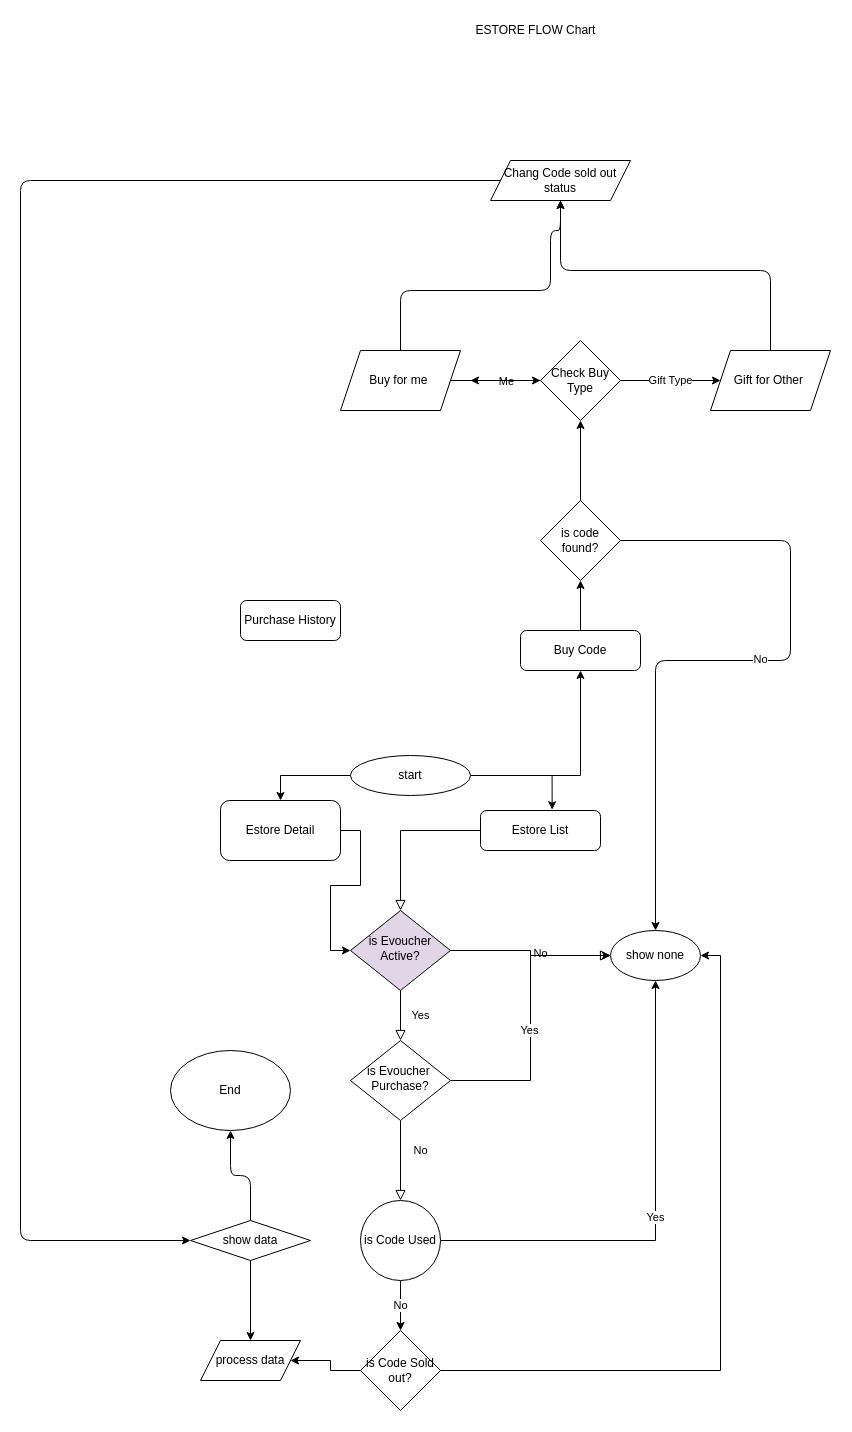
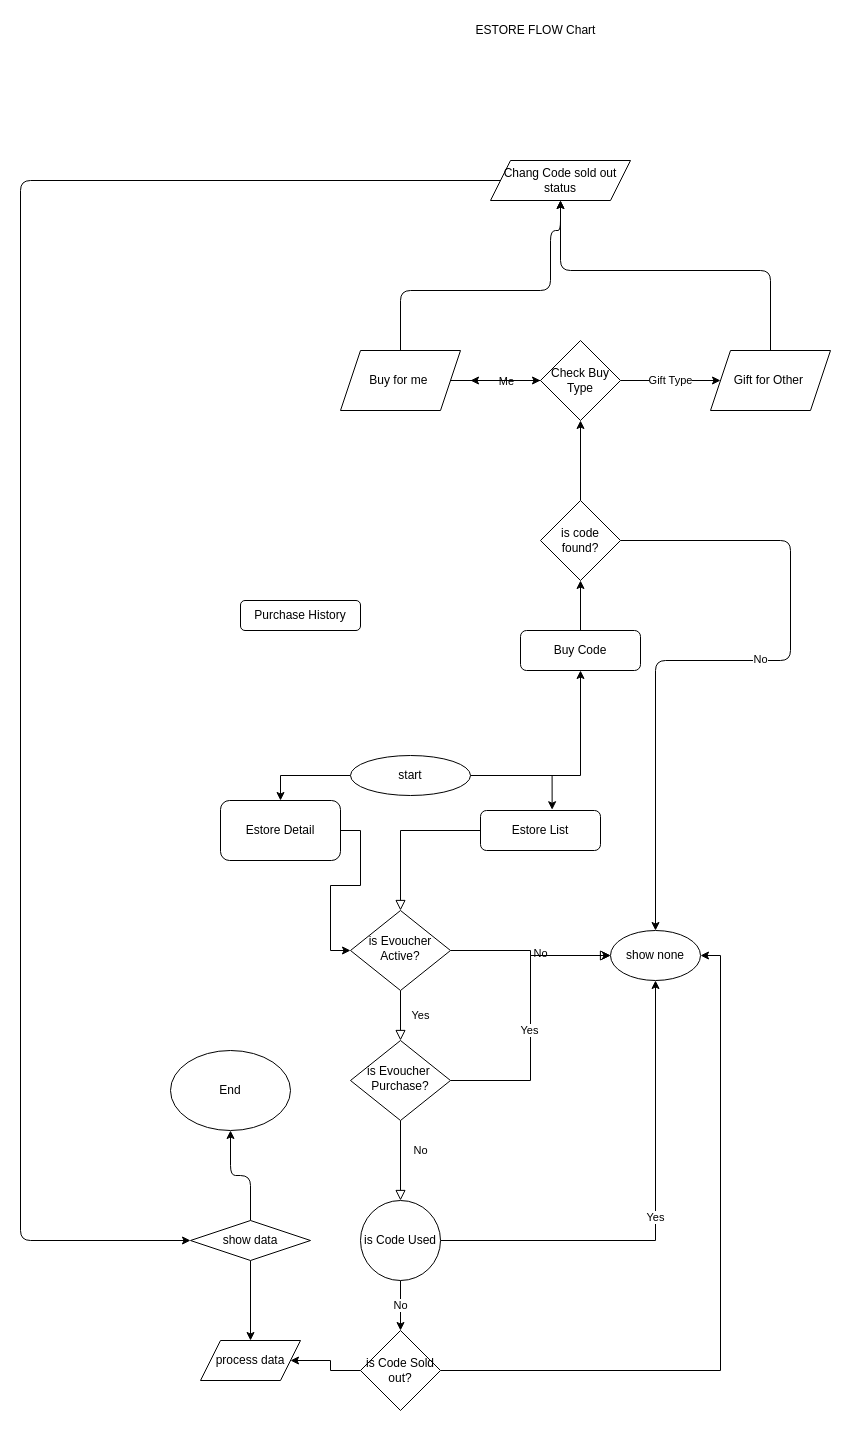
node "Purchase History": size 100x40 -> 120x30
node "is Evoucher Active?": fillcolor #e1d5e7 -> #ffffff
